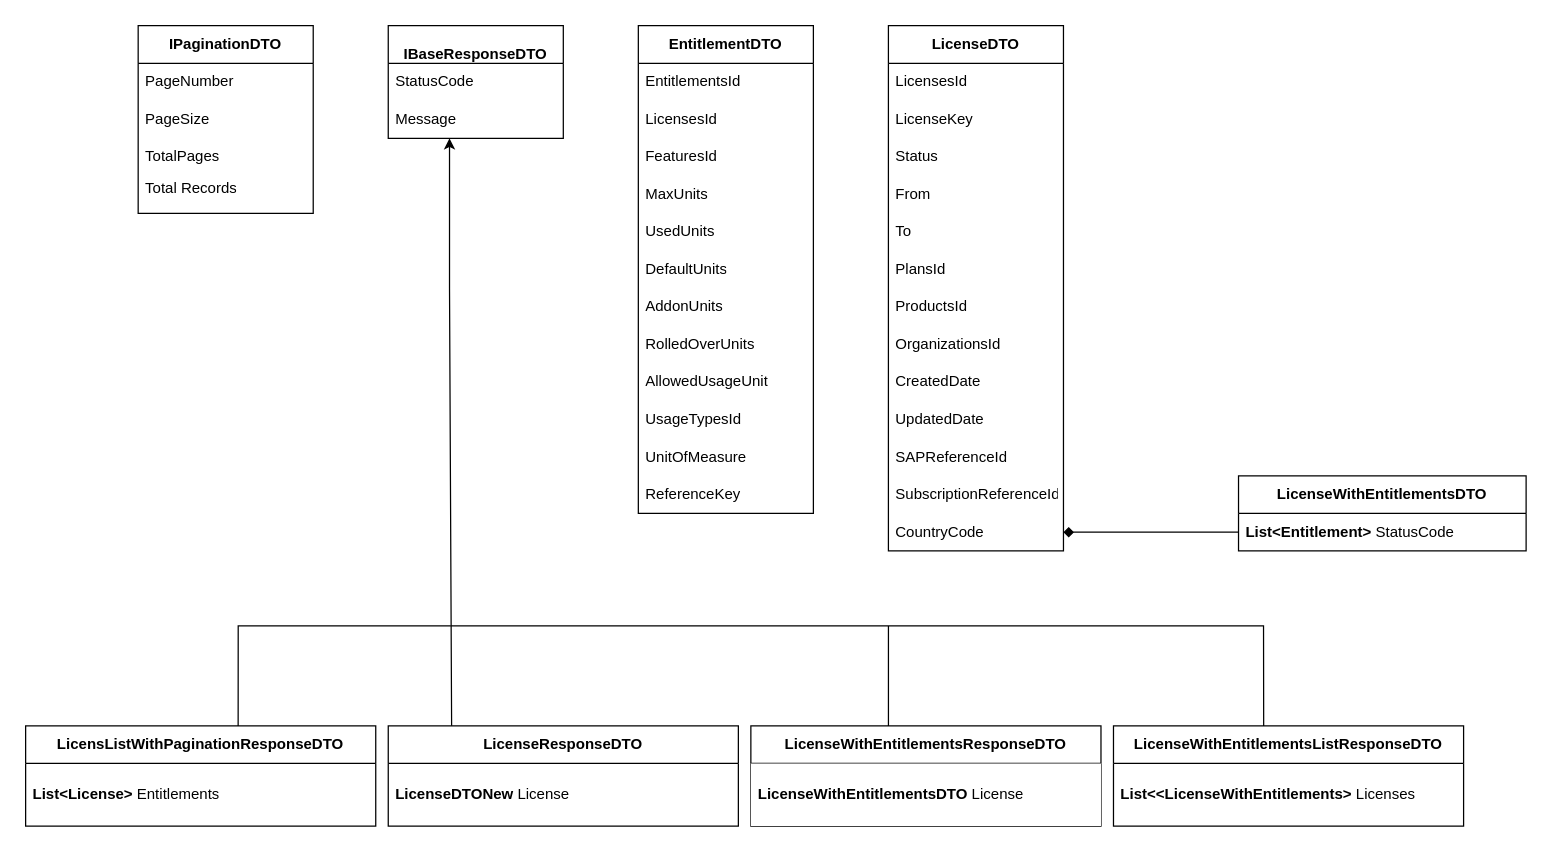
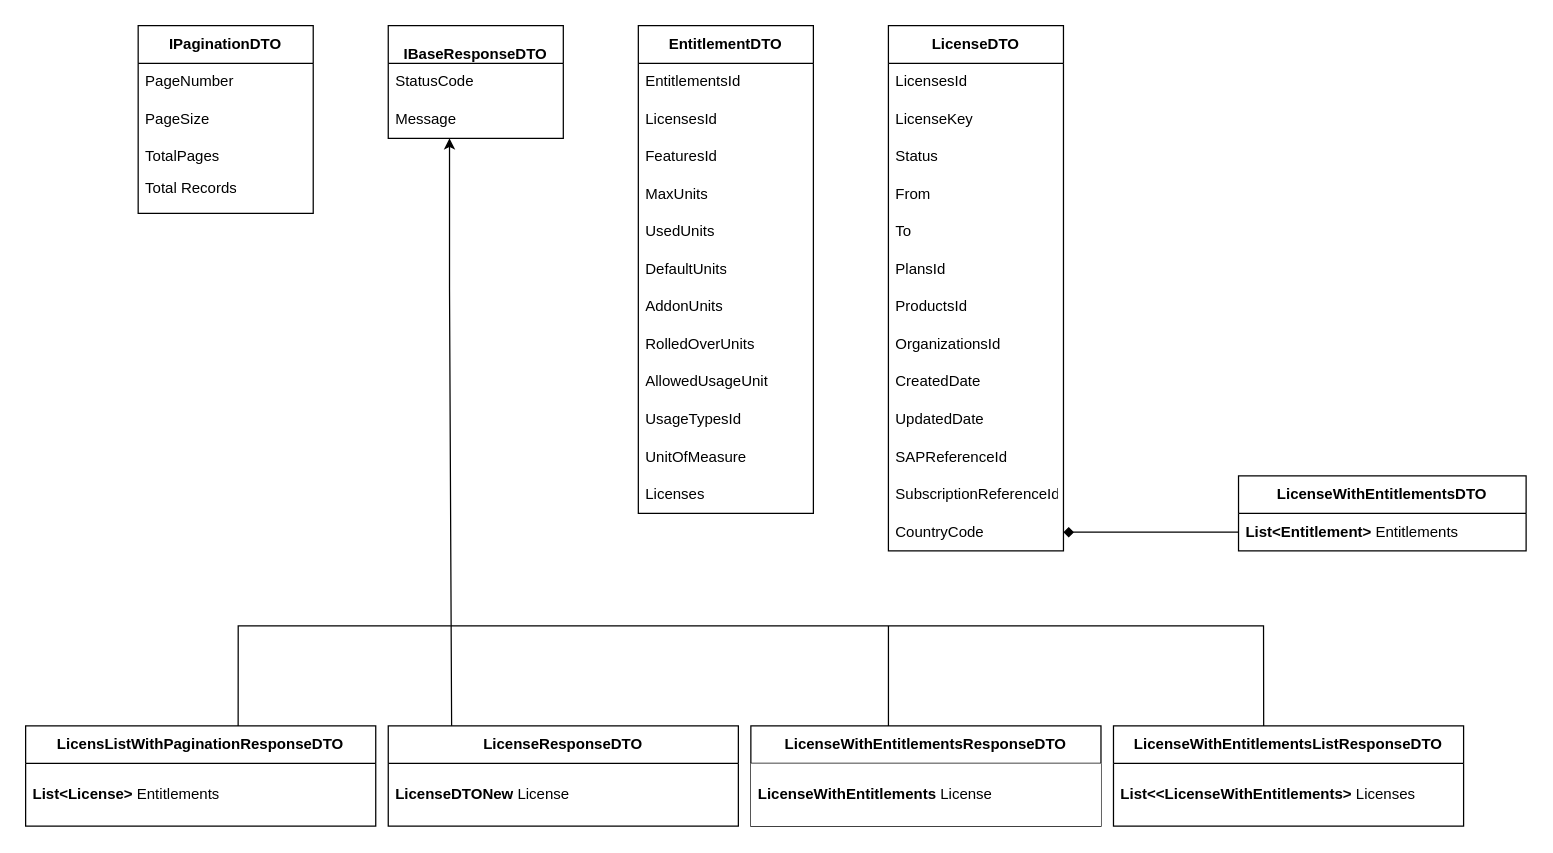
node "ReferenceKey": label "ReferenceKey" -> "Licenses"
node "List<Entitlement> StatusCode": label "List<Entitlement> StatusCode" -> "List<Entitlement> Entitlements"
node "LicenseWithEntitlementsDTO License": label "LicenseWithEntitlementsDTO License" -> "LicenseWithEntitlements License"
